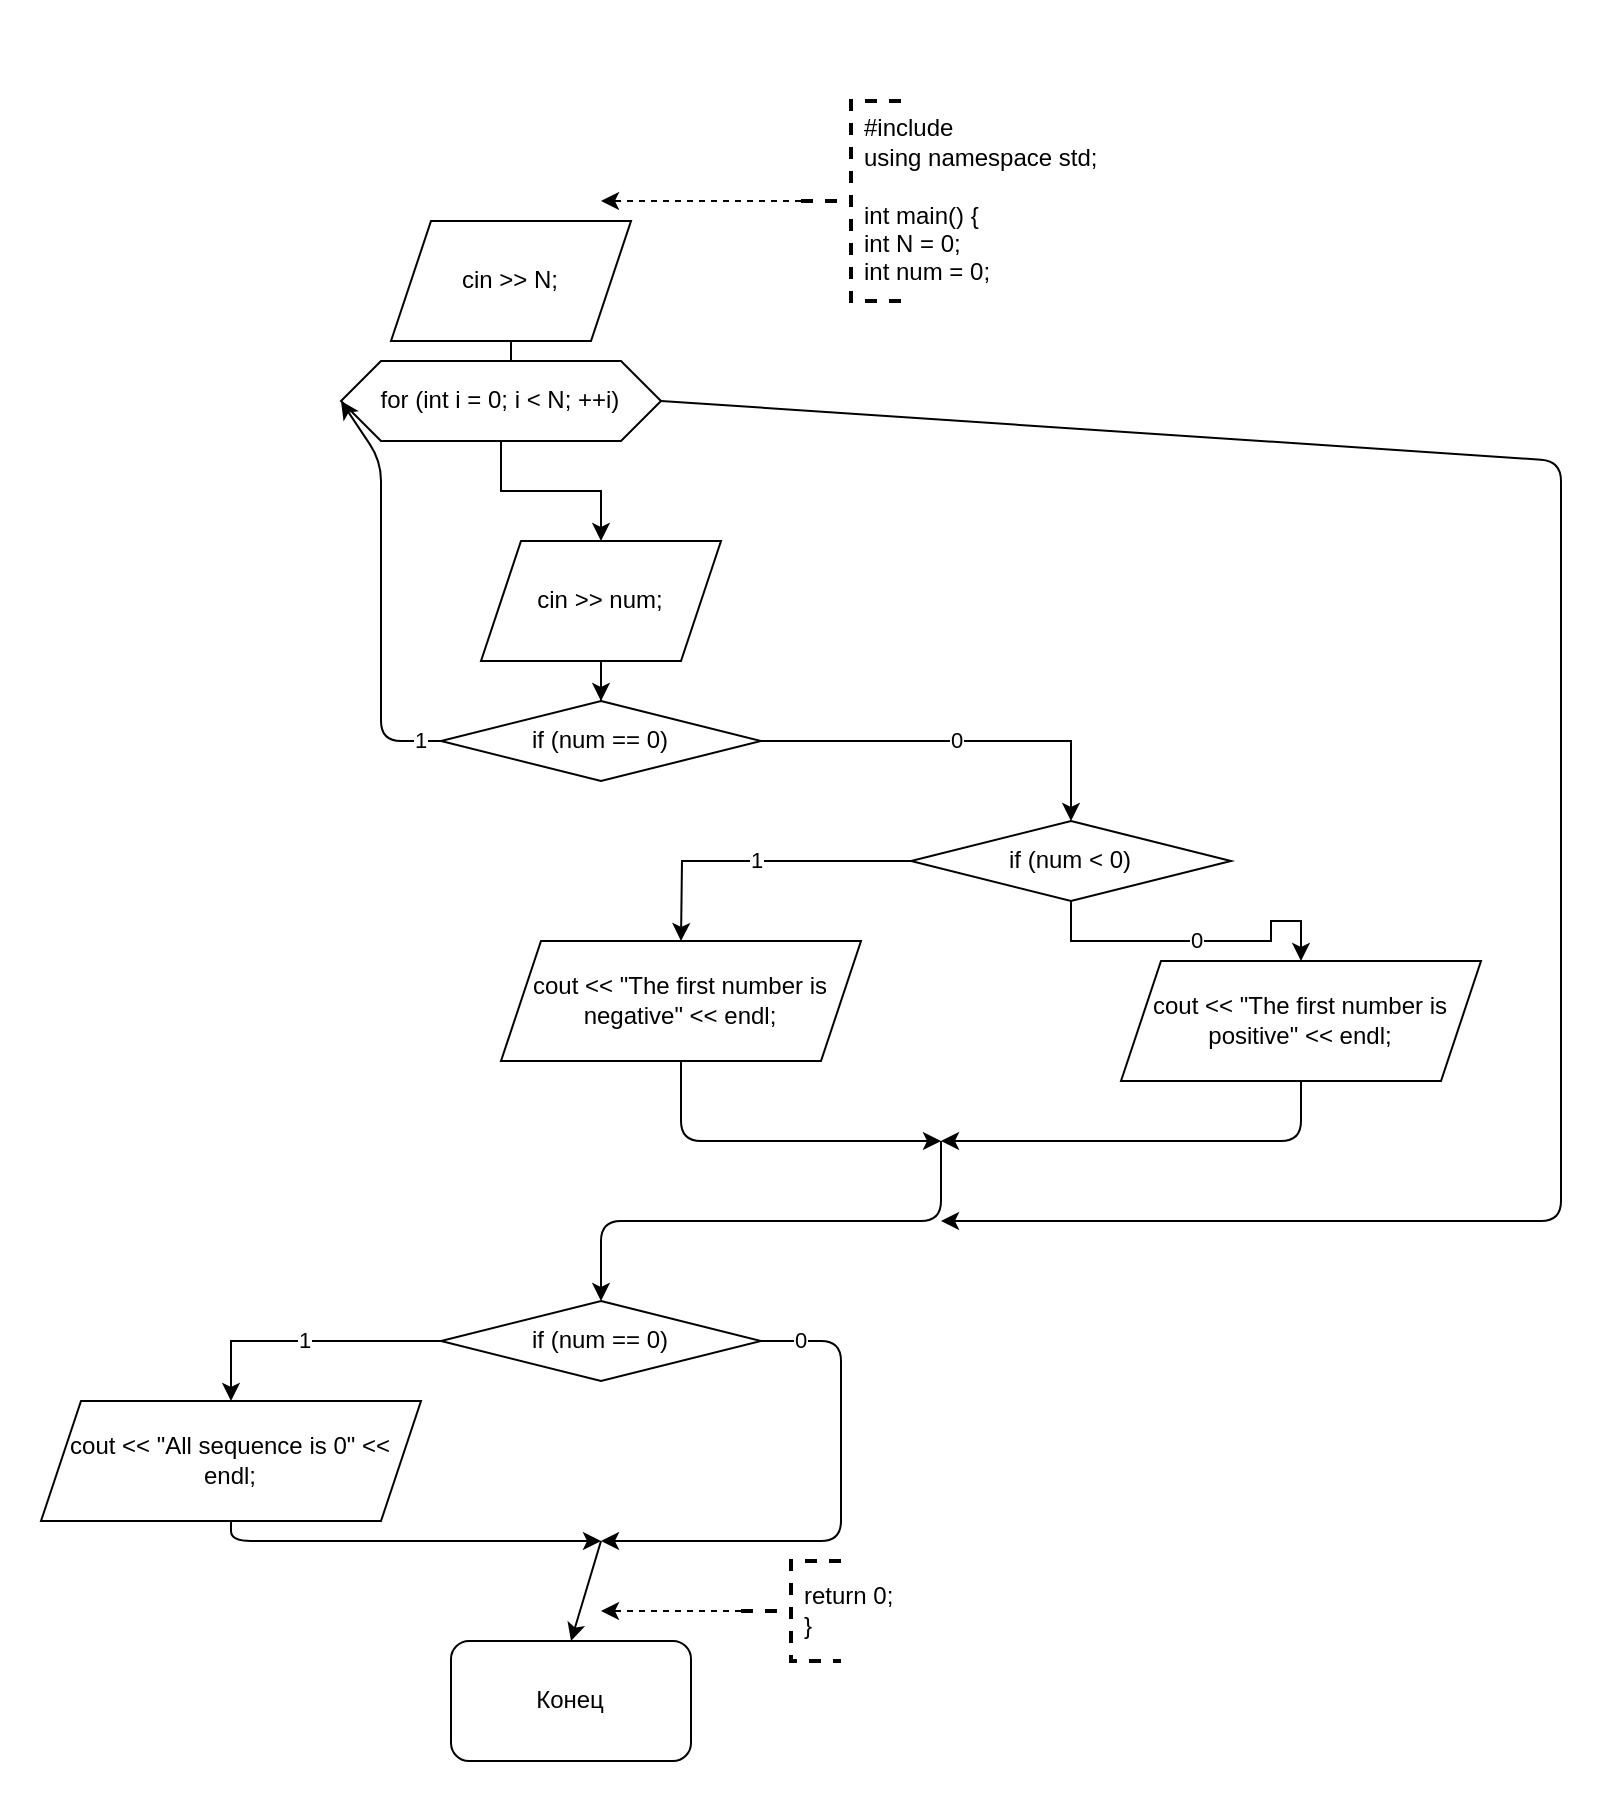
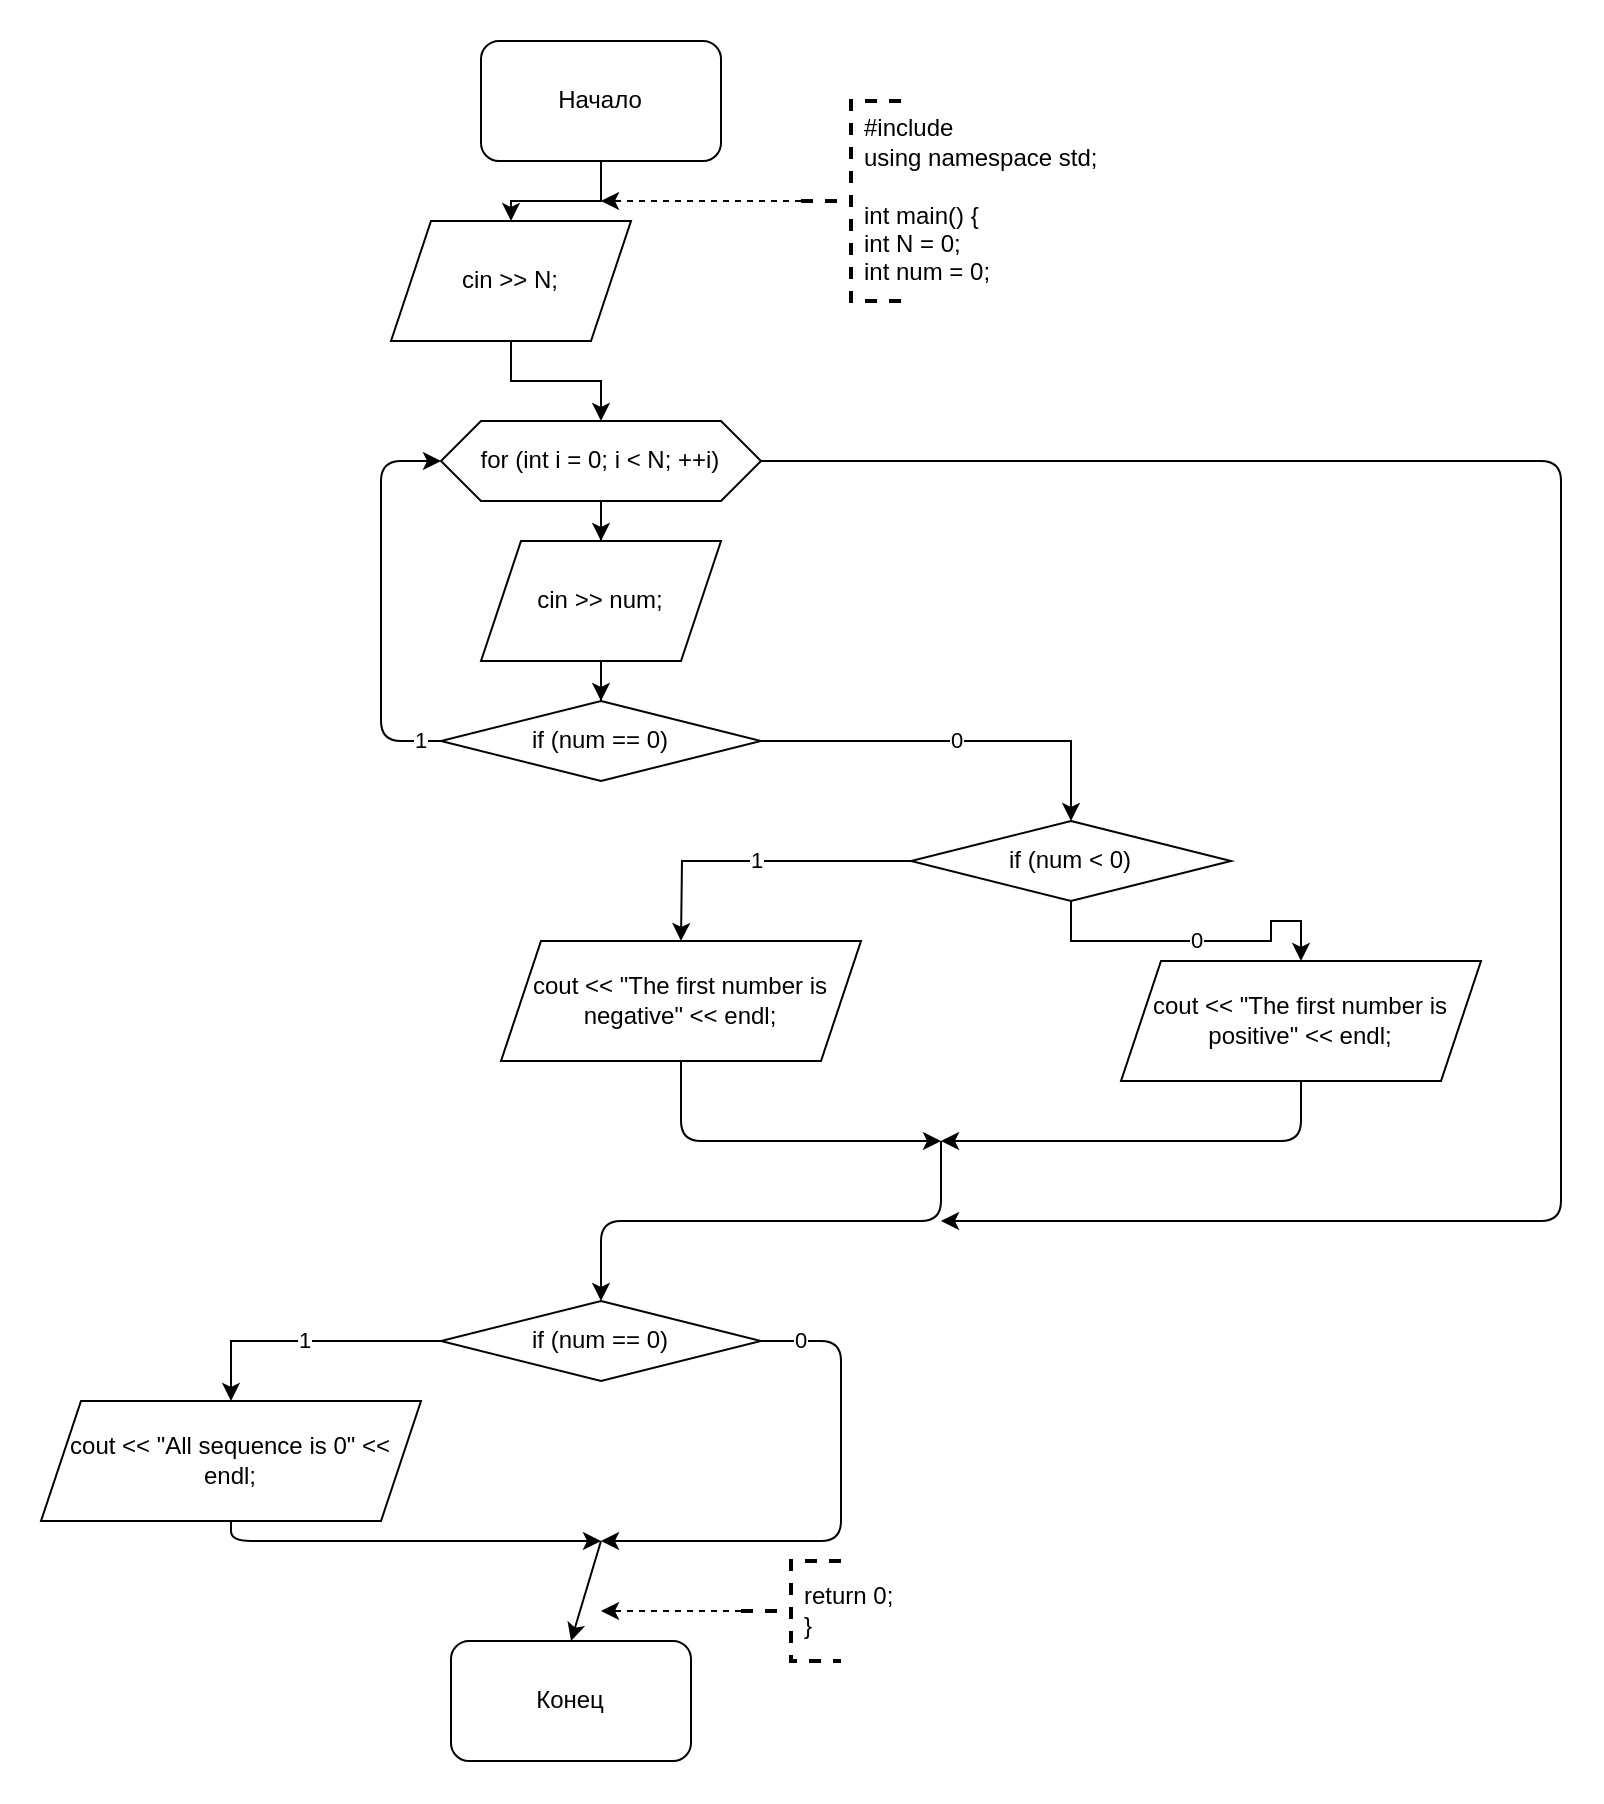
node "Начало": added
edge "Начало" -> "cin >> N;": added
node "for (int i = 0; i < N; ++i)": moved (501, 401) -> (601, 461)
